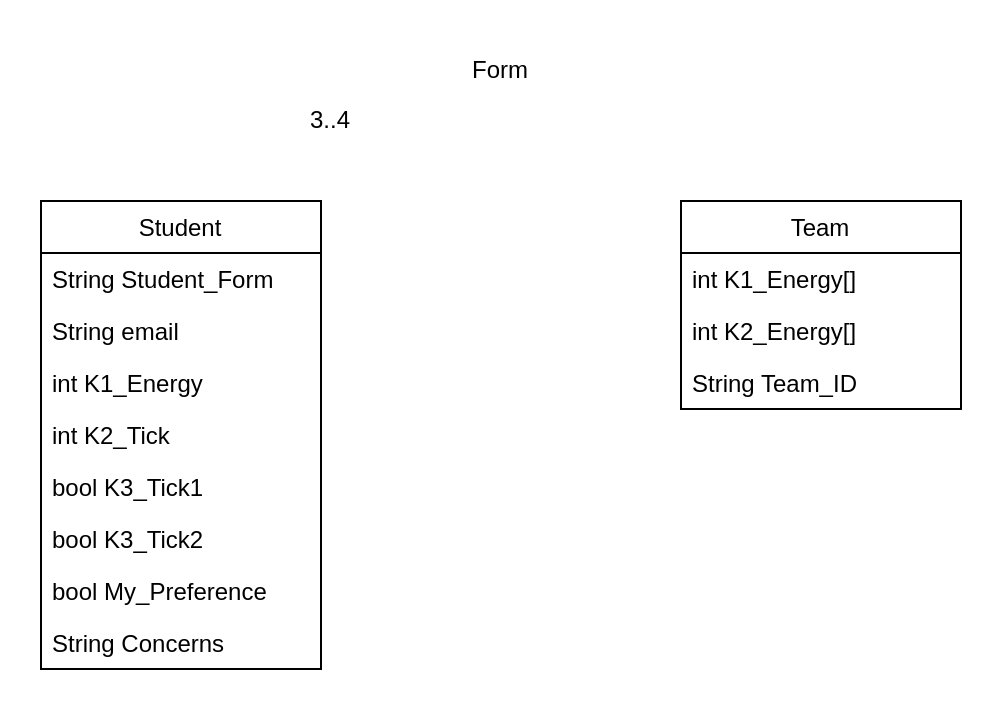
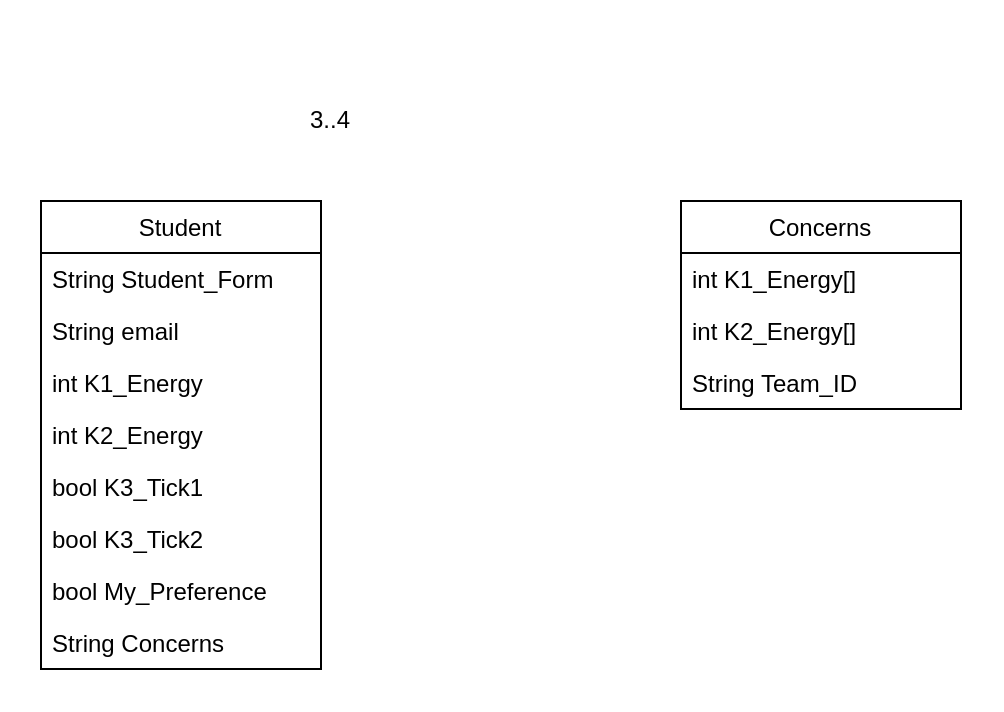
node "Form": removed
node "Team": label "Team" -> "Concerns"
node "int K2_Tick": label "int K2_Tick" -> "int K2_Energy"
